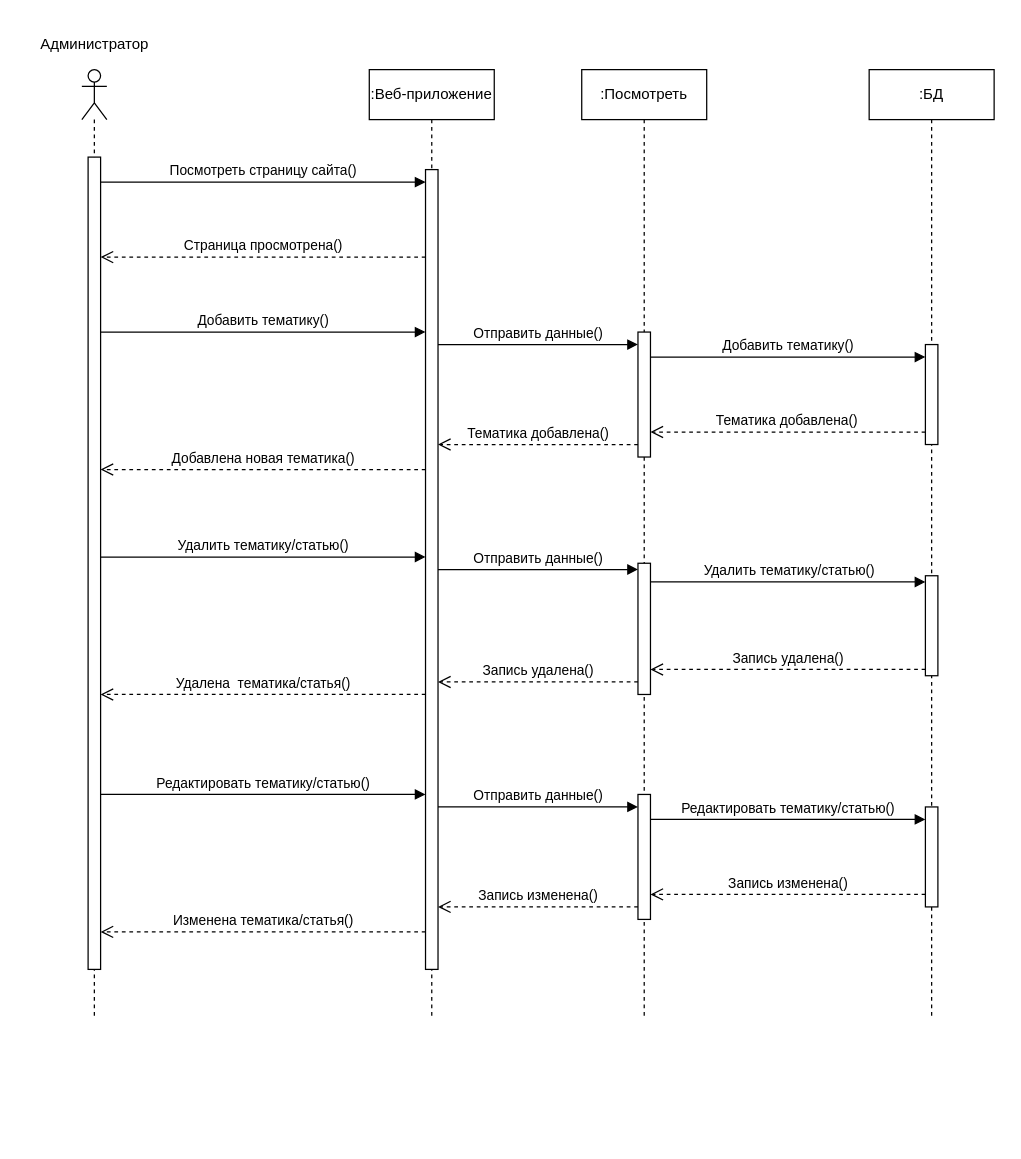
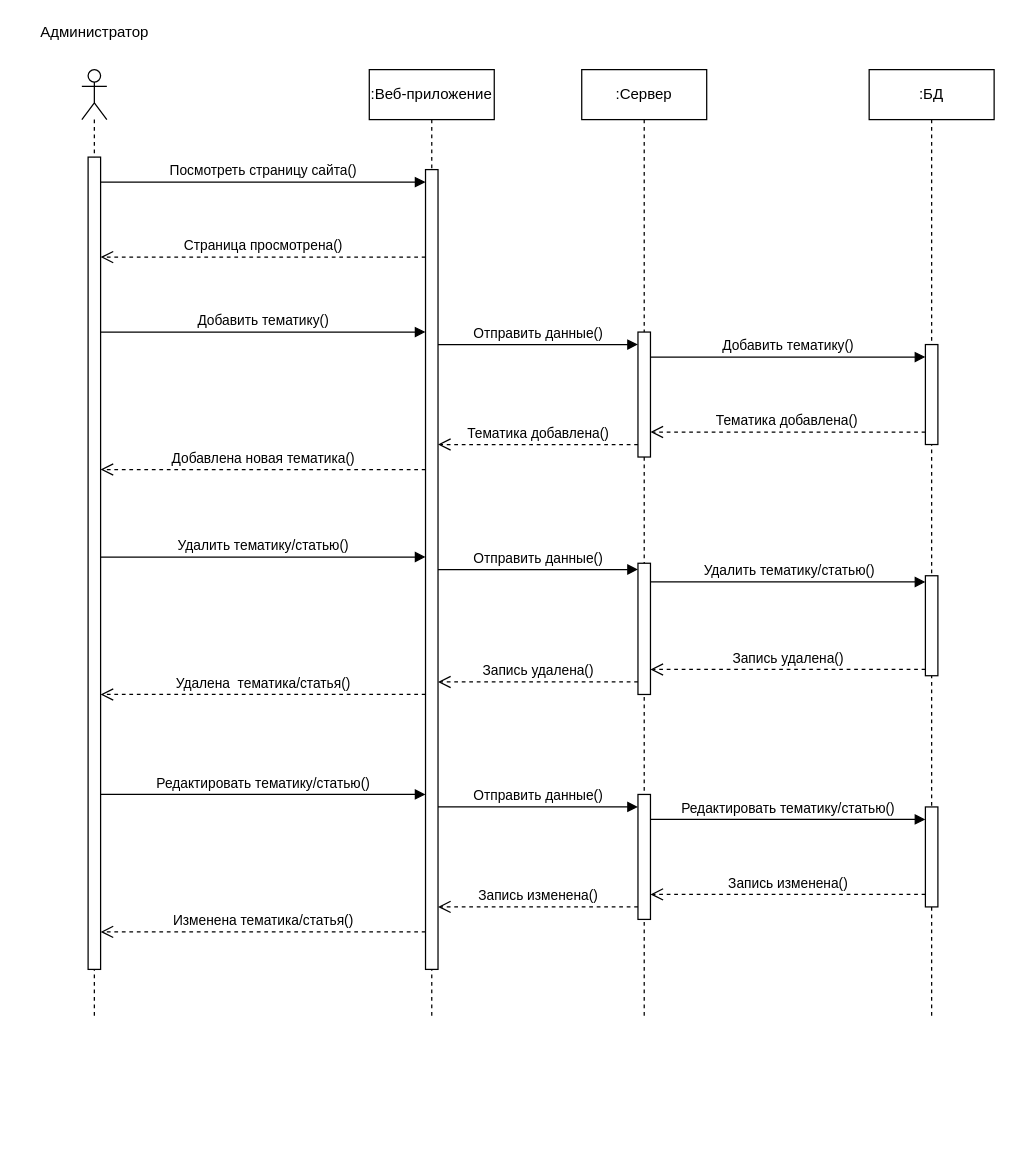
node "Администратор": moved (94, 44) -> (94, 32)
node ":Посмотреть": label ":Посмотреть" -> ":Сервер"
